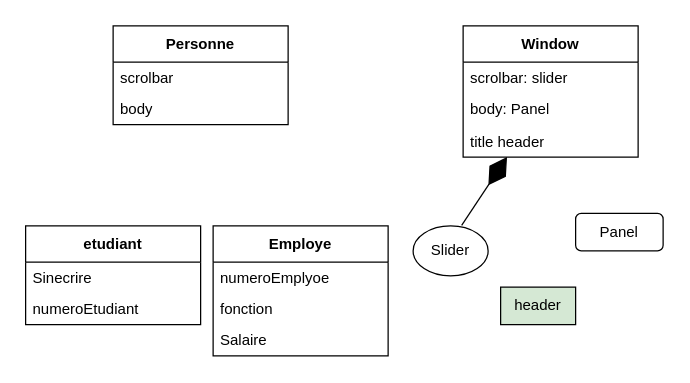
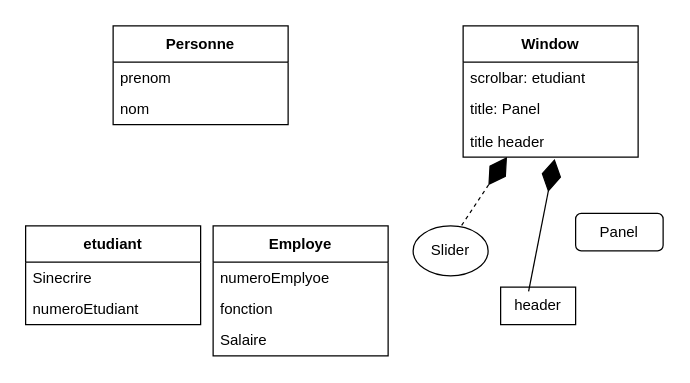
node "scrolbar": label "scrolbar" -> "prenom"
node "scrolbar: slider": label "scrolbar: slider" -> "scrolbar: etudiant"
node "body": label "body" -> "nom"
node "body: Panel": label "body: Panel" -> "title: Panel"
edge "Slider" -> "Window": style solid -> dashed
edge "header" -> "title header": added
node "header": fillcolor #d5e8d4 -> #ffffff
